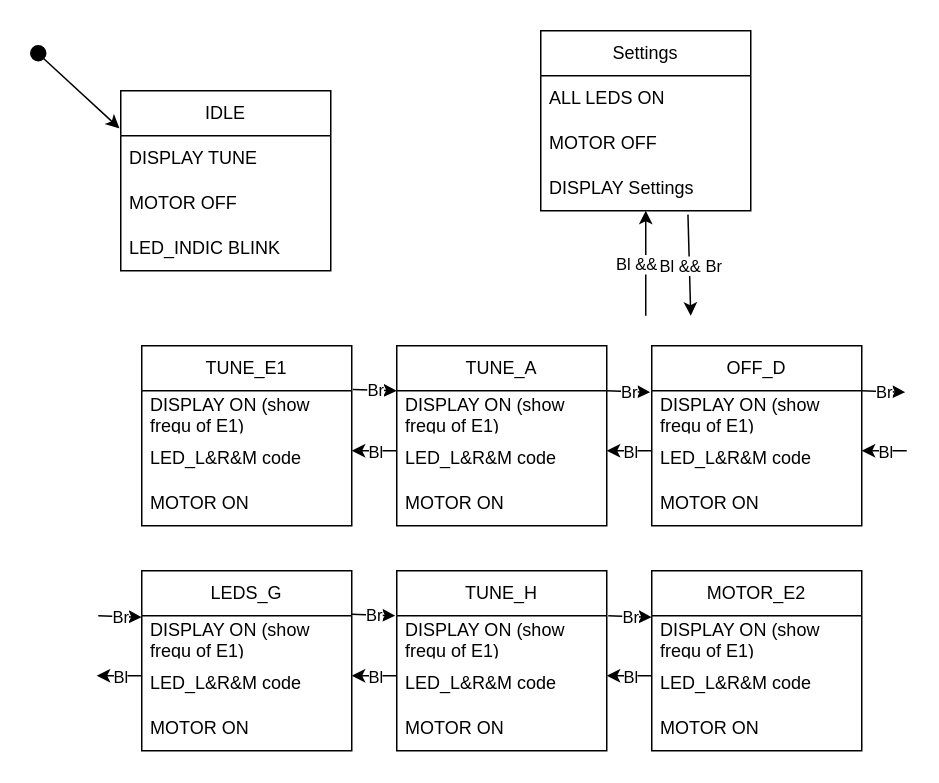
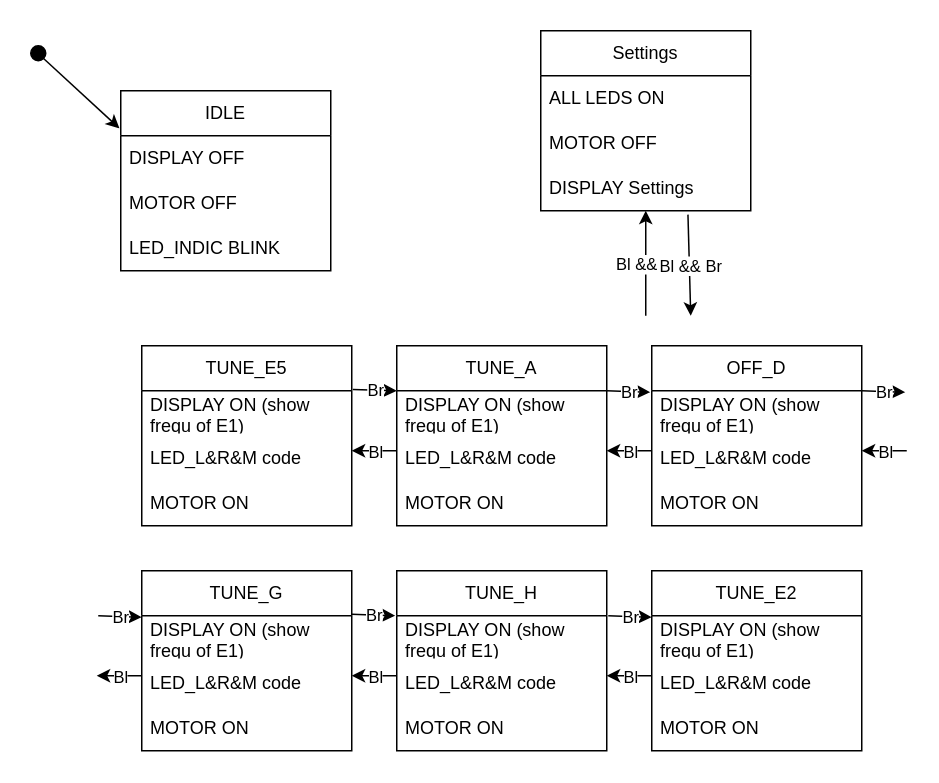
node "DISPLAY TUNE": label "DISPLAY TUNE" -> "DISPLAY OFF"
node "TUNE_E1": label "TUNE_E1" -> "TUNE_E5"
node "LEDS_G": label "LEDS_G" -> "TUNE_G"
node "MOTOR_E2": label "MOTOR_E2" -> "TUNE_E2"
